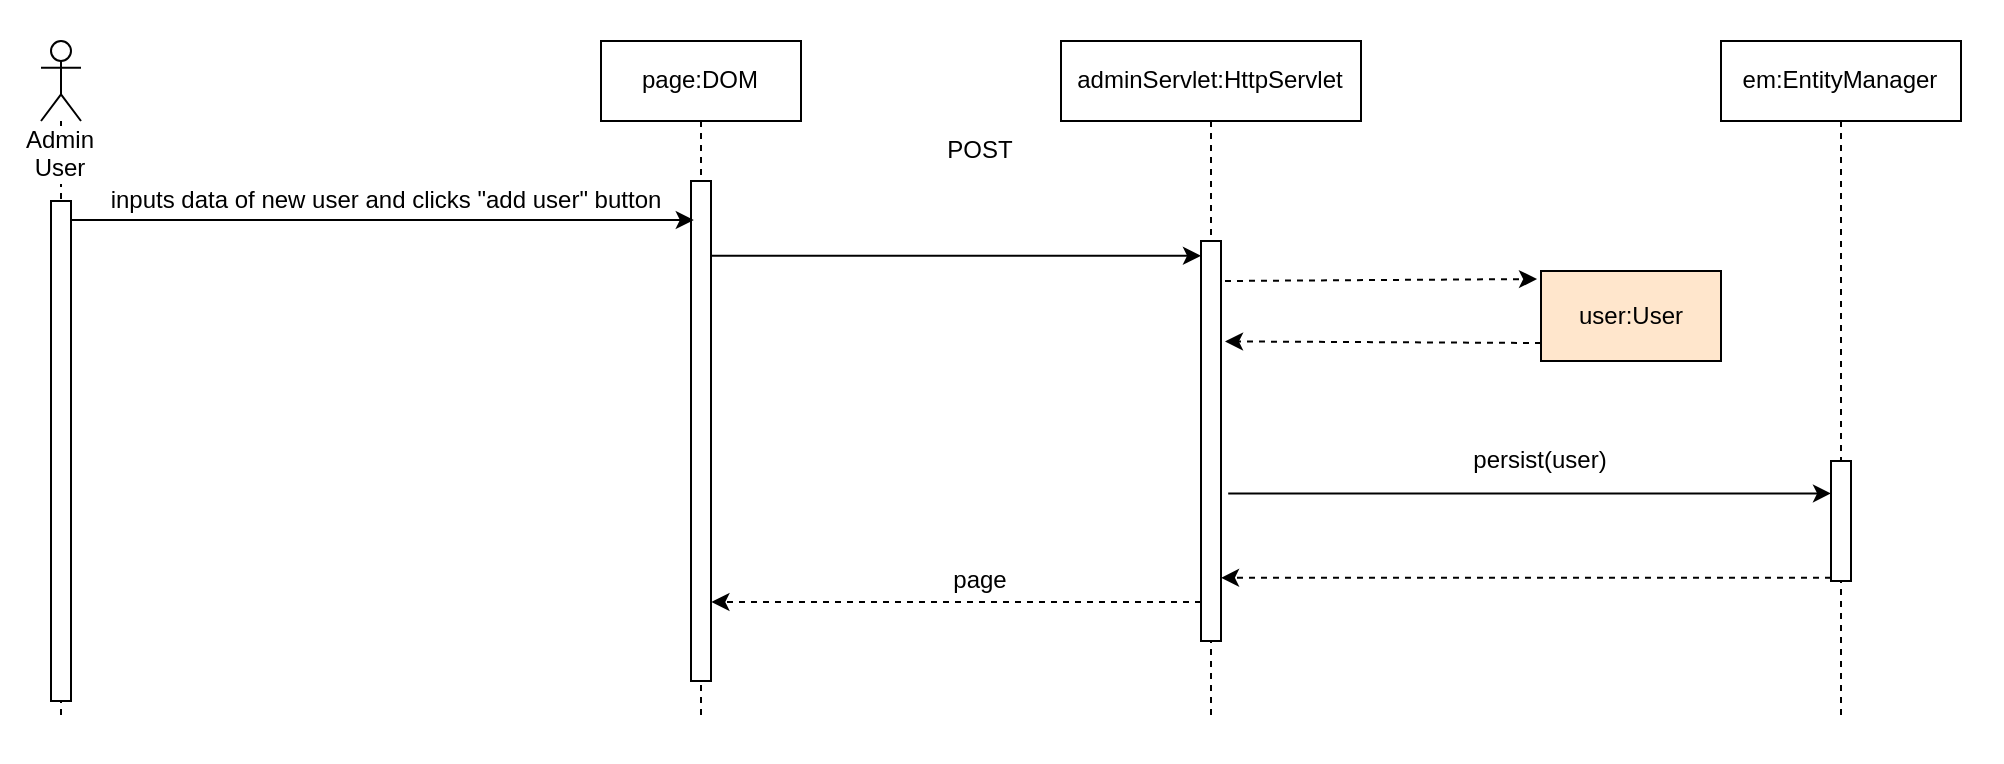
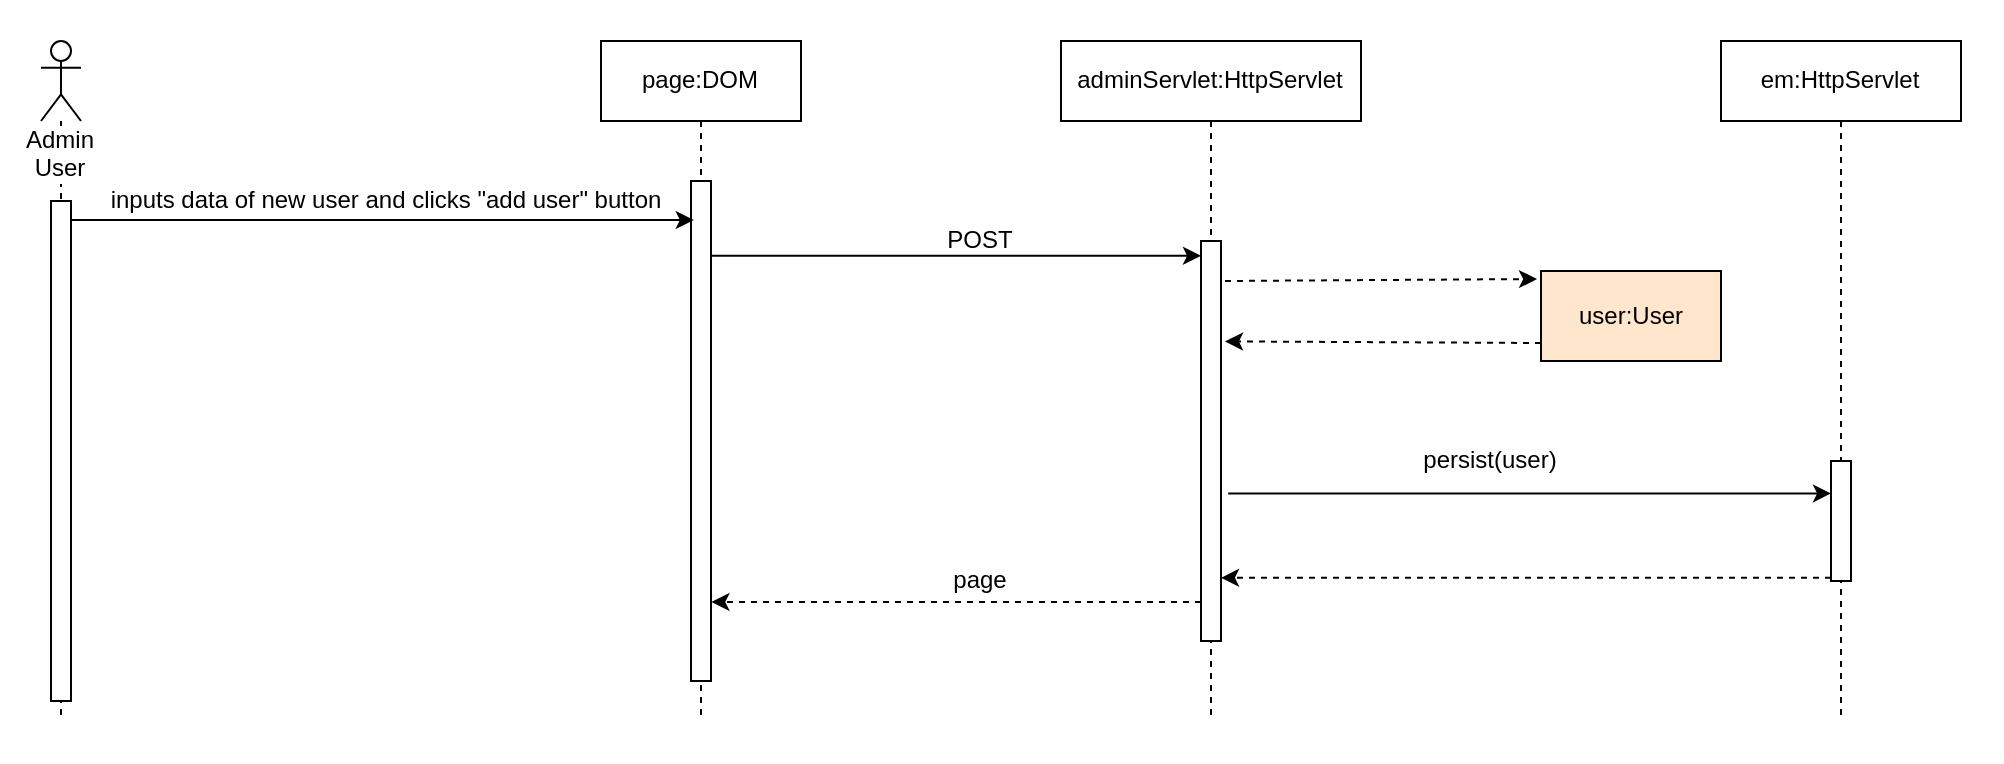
node "em:EntityManager": label "em:EntityManager" -> "em:HttpServlet"
node "POST": moved (981, 151) -> (981, 241)
node "persist(user)": moved (1541, 461) -> (1491, 461)
